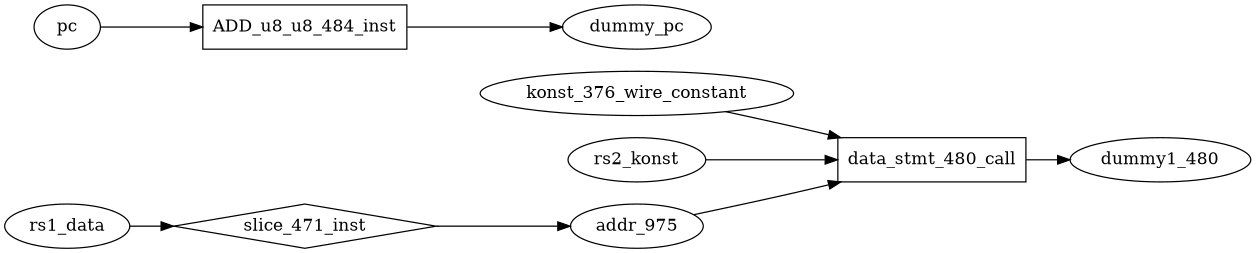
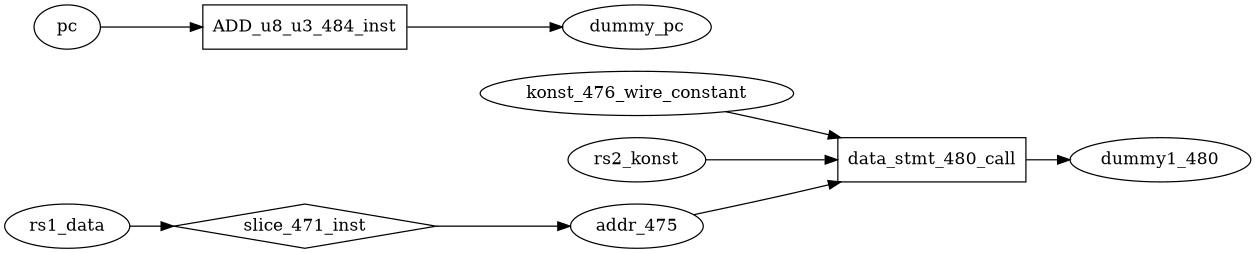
node "ADD_u8_u8_484_inst": label "ADD_u8_u8_484_inst" -> "ADD_u8_u3_484_inst"
node "konst_376_wire_constant": label "konst_376_wire_constant" -> "konst_476_wire_constant"
node "addr_975": label "addr_975" -> "addr_475"
